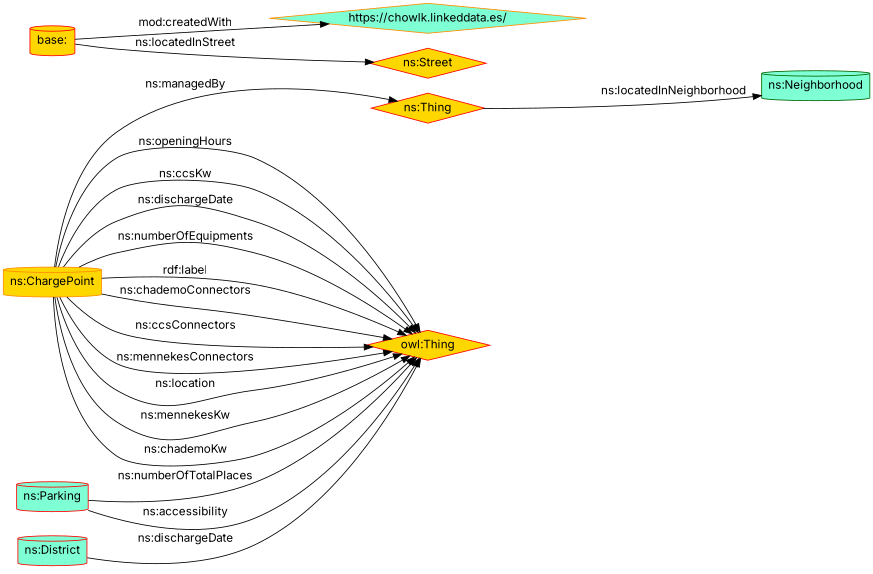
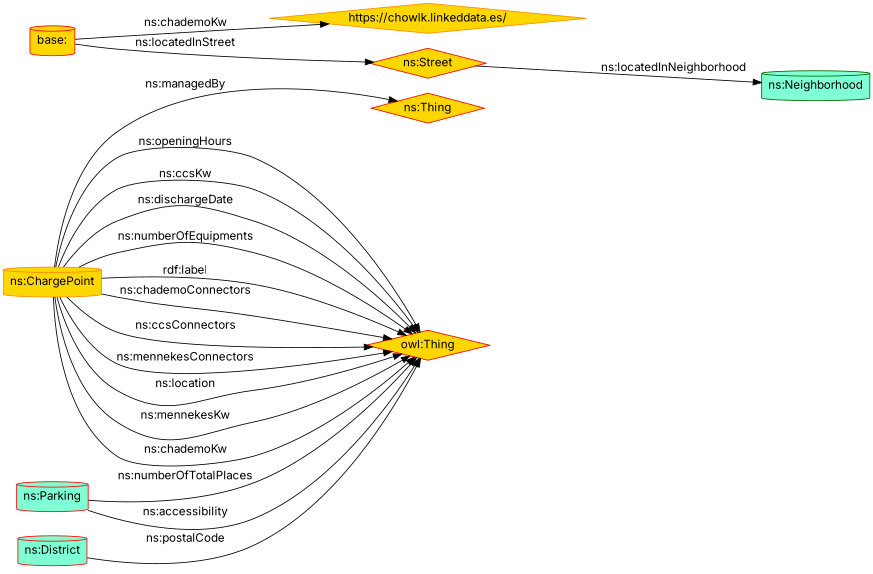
node "https://chowlk.linkeddata.es/": fillcolor aquamarine -> gold
edge "base:" -> "https://chowlk.linkeddata.es/": label "mod:createdWith" -> "ns:chademoKw"
edge "ns:Thing" -> "ns:Neighborhood": now "ns:Street" -> "ns:Neighborhood"
edge "ns:District" -> "owl:Thing": label "ns:dischargeDate" -> "ns:postalCode"
